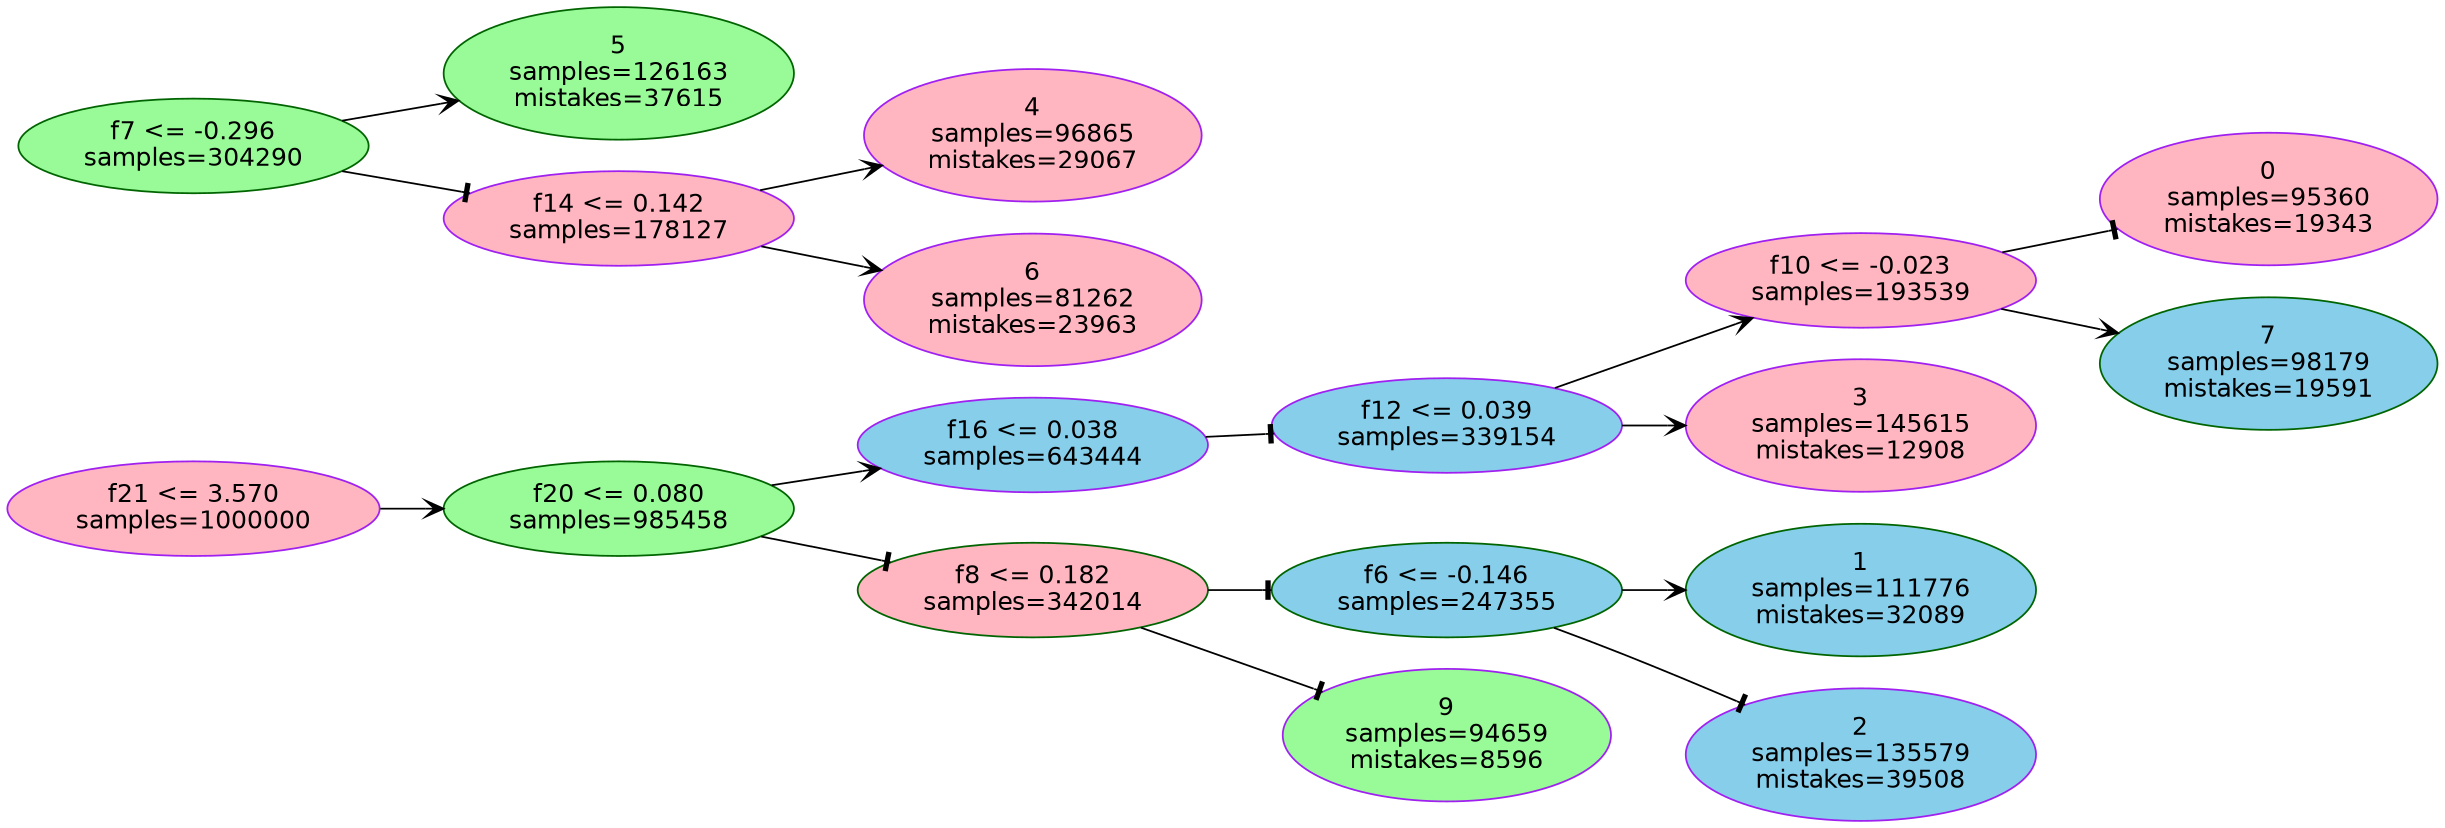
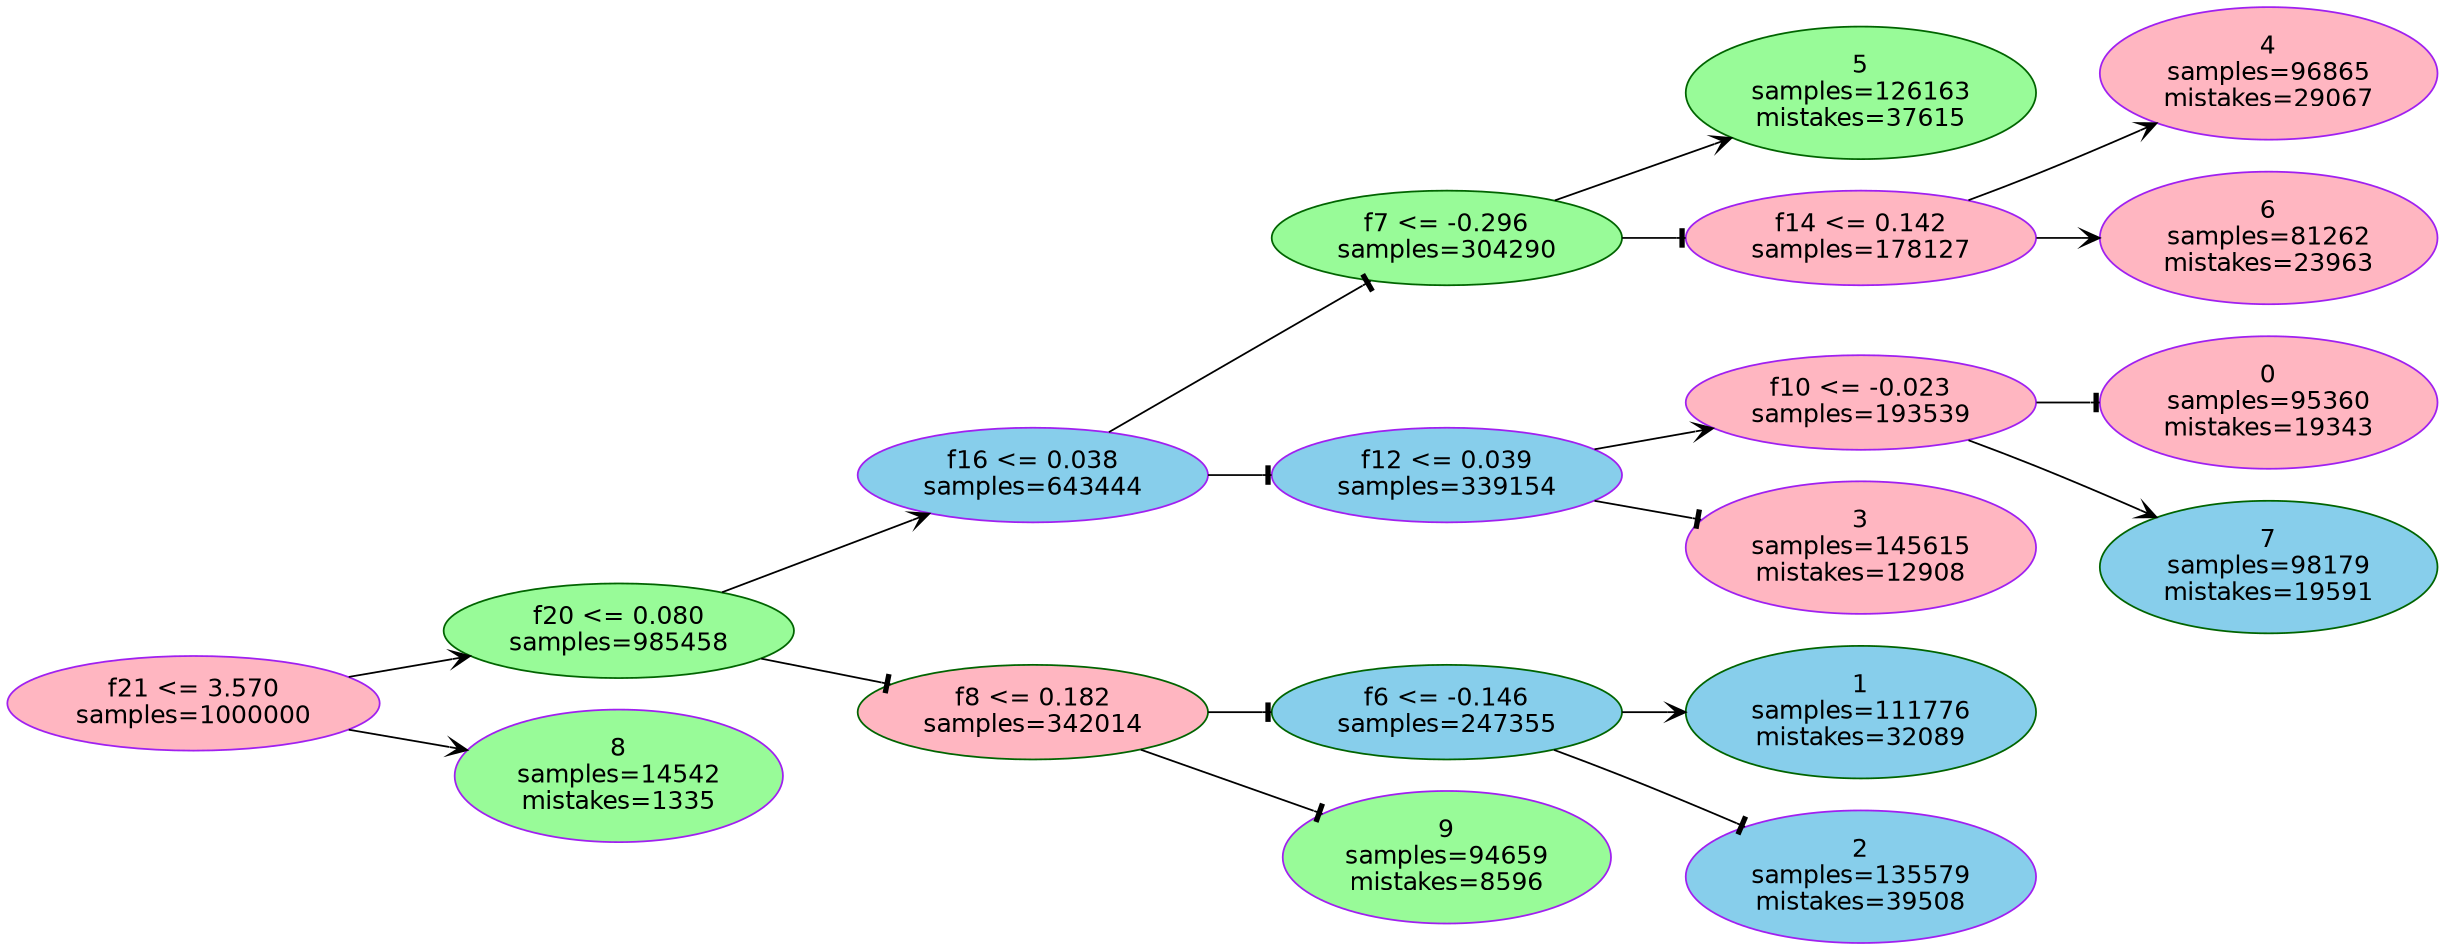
edge "f16 <= 0.038 samples=643444" -> "f7 <= -0.296 samples=304290": added
edge "f12 <= 0.039 samples=339154" -> "3 samples=145615 mistakes=12908": arrowhead vee -> tee
node "8 samples=14542 mistakes=1335": added
